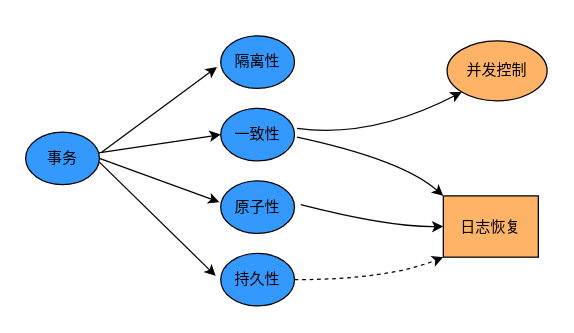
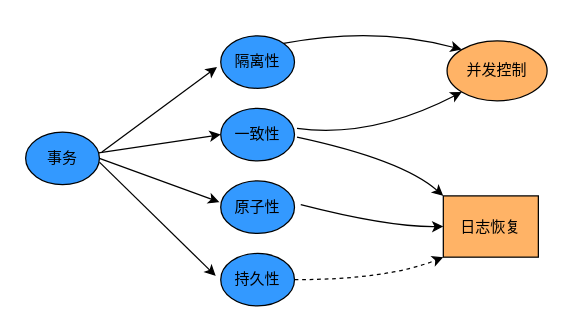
edge "隔离性" -> "并发控制": added
